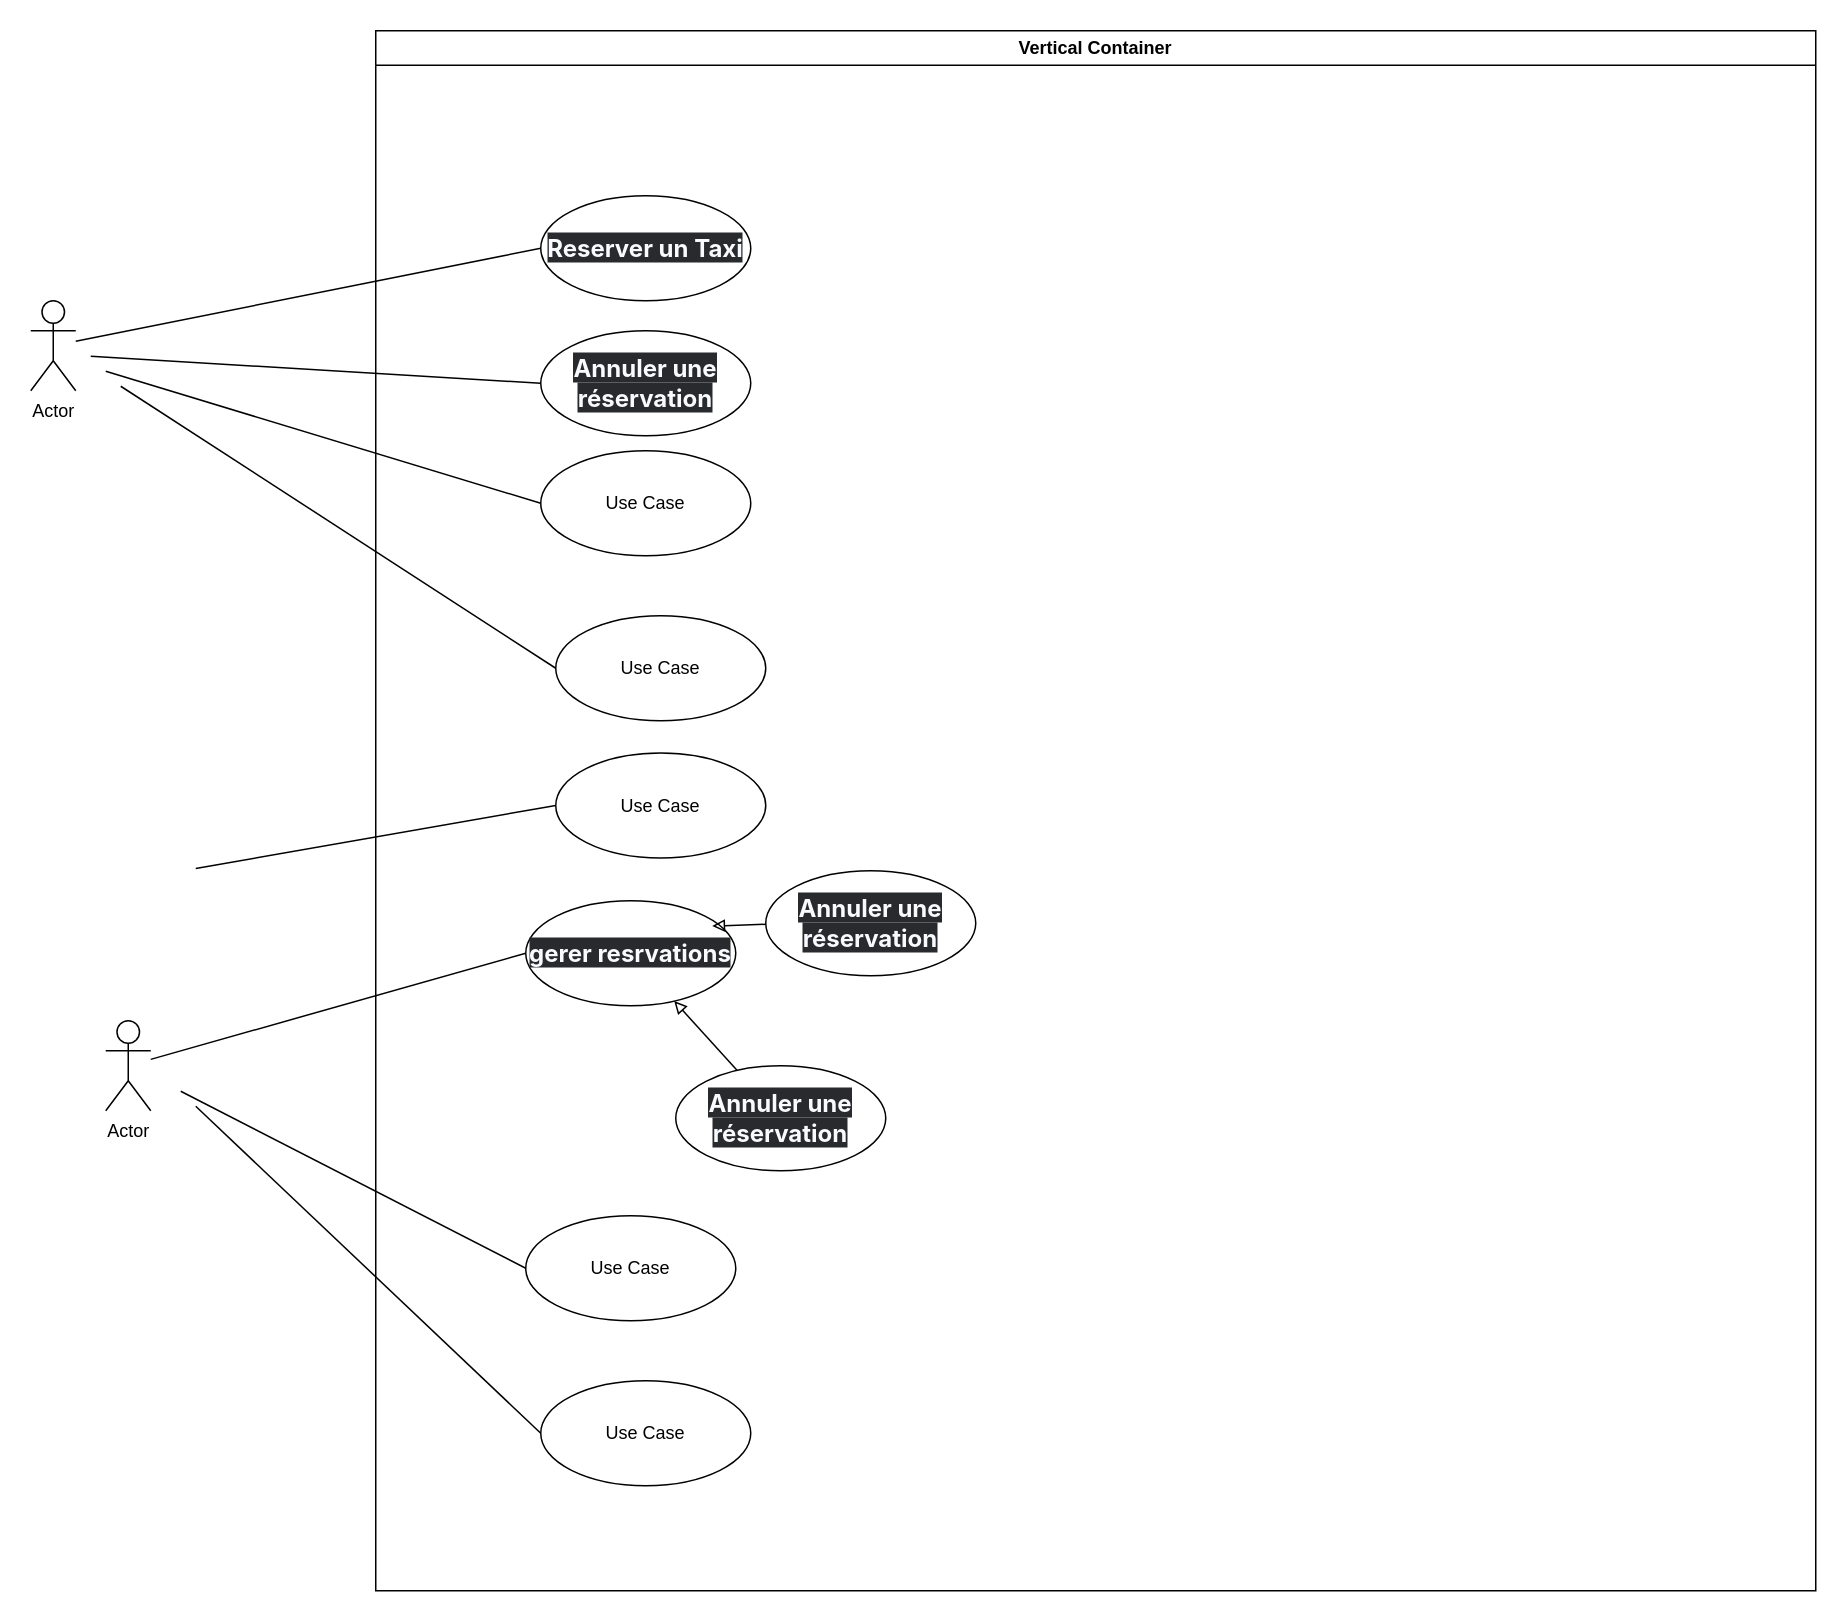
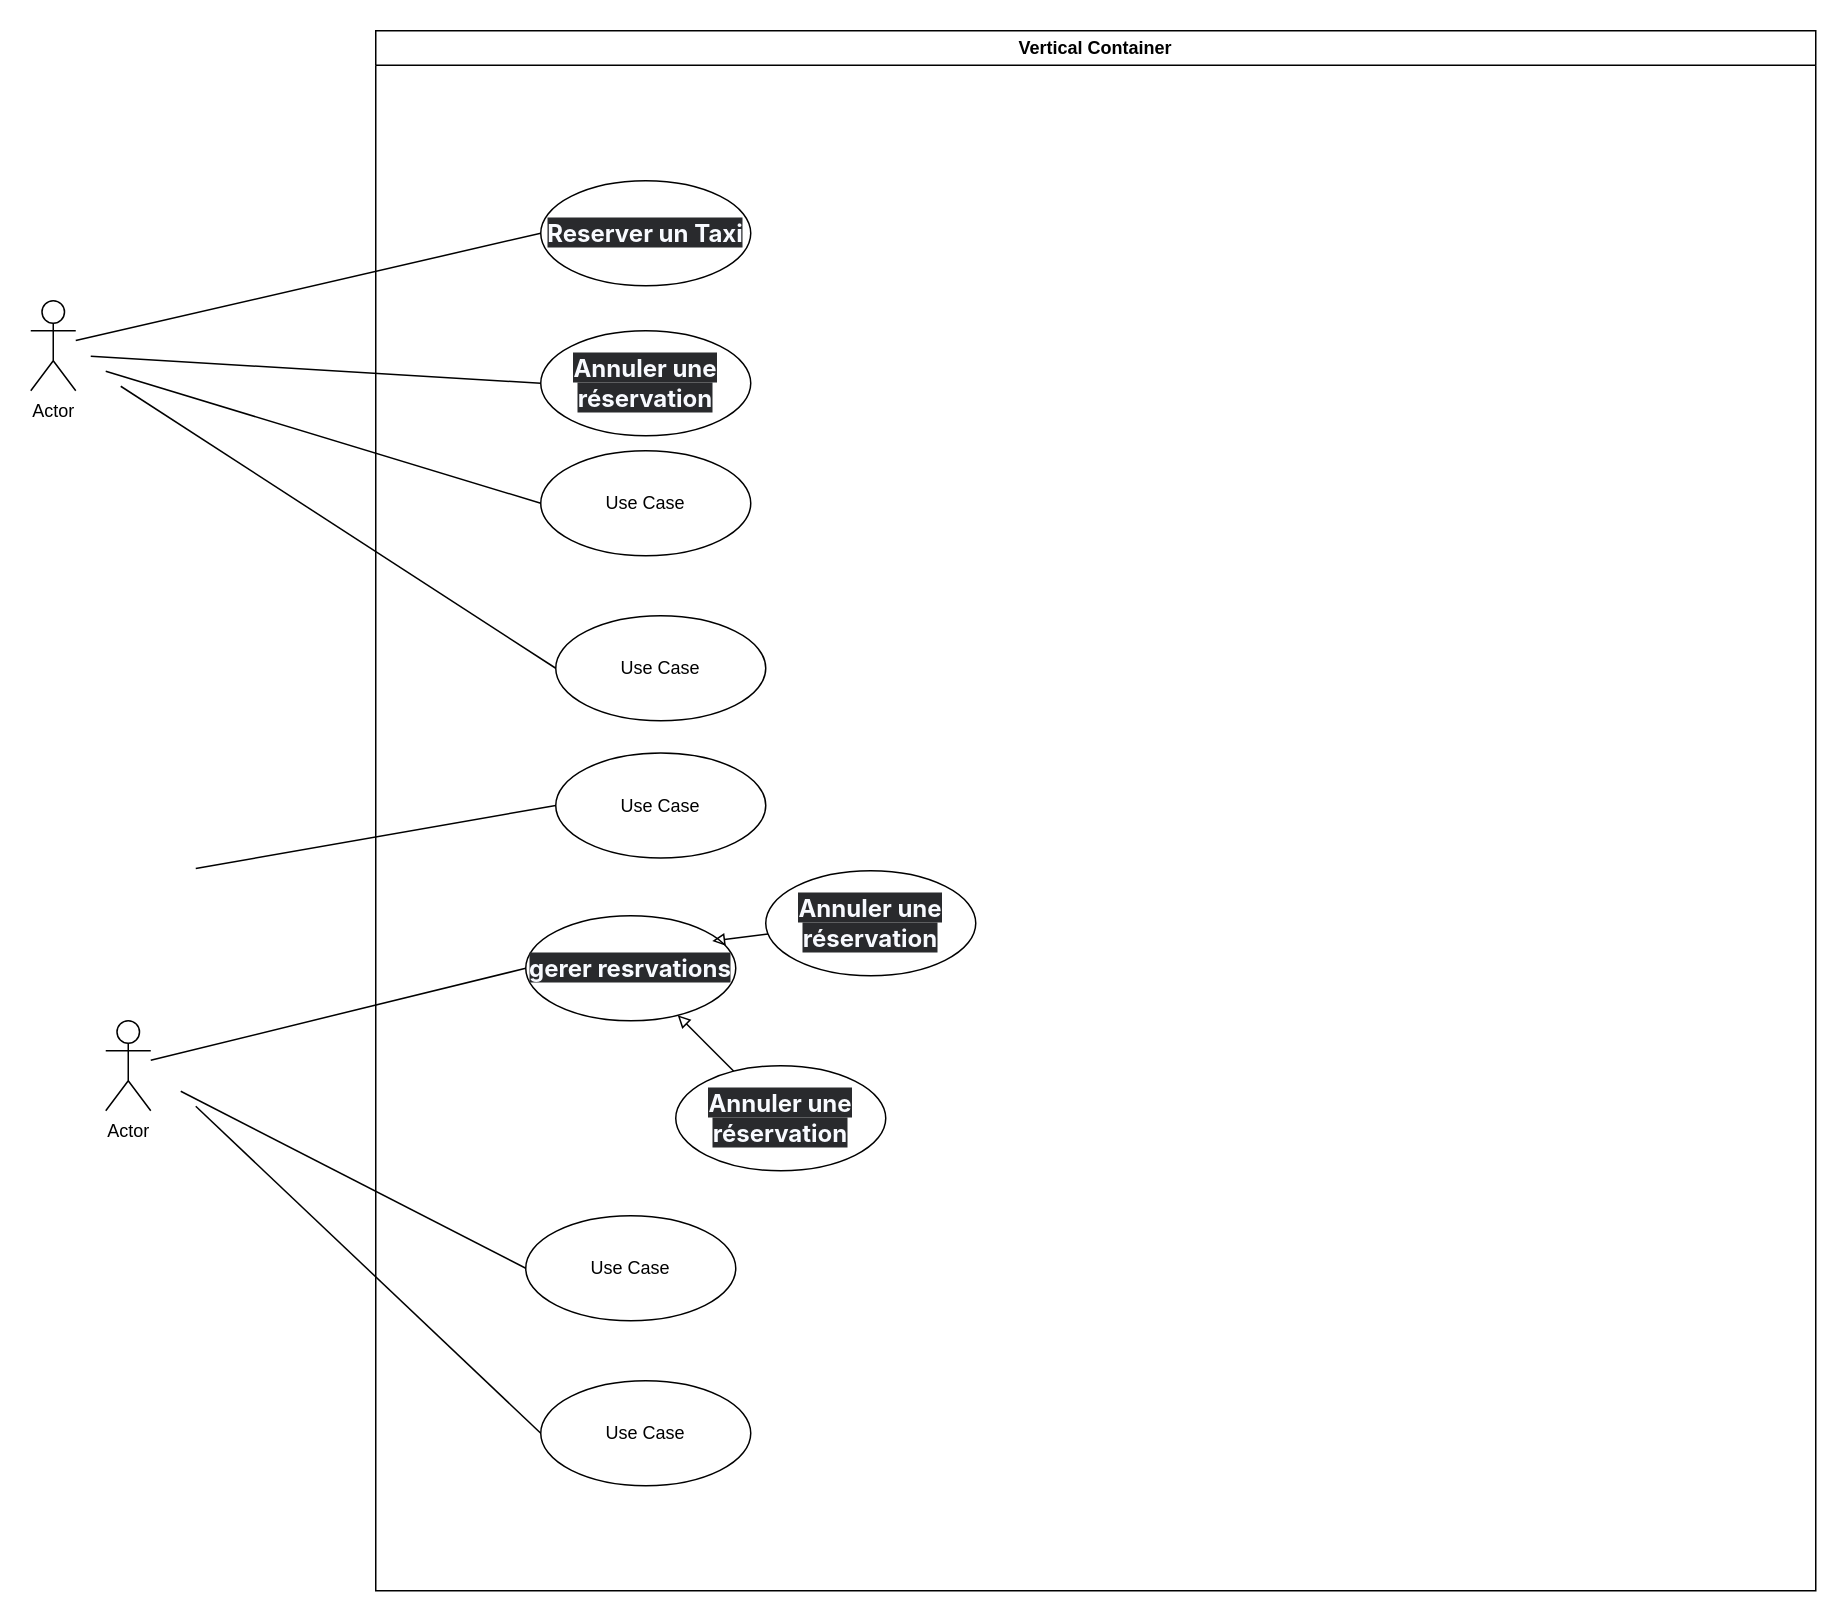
node "Reserver un Taxi": moved (646, 248) -> (646, 233)
node "gerer resrvations": moved (631, 953) -> (631, 968)
